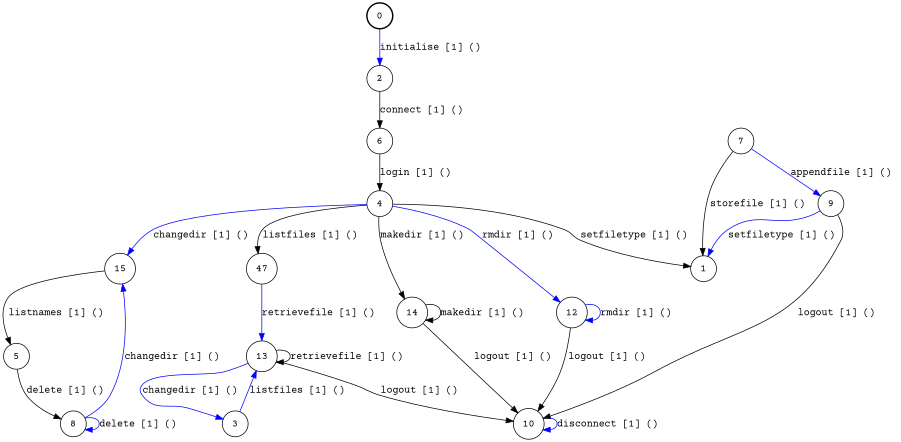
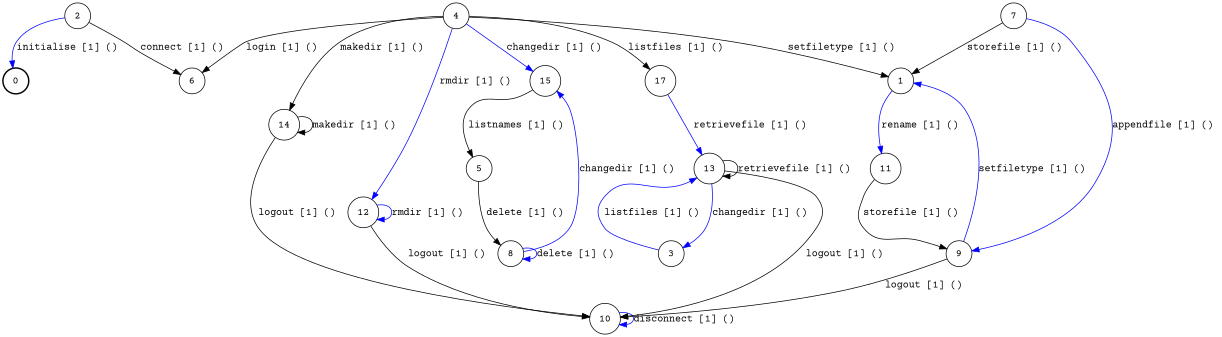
edge "0" -> "2": reversed
edge "6" -> "4": reversed
node "11": added
node "47": label "47" -> "17"
